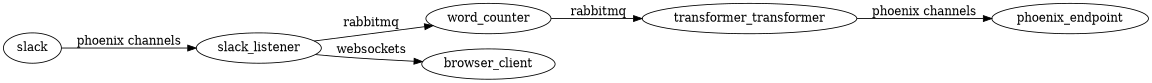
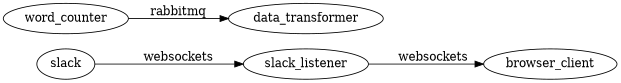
node "transformer_transformer": label "transformer_transformer" -> "data_transformer"
node "phoenix_endpoint": removed
edge "slack_listener" -> "word_counter": removed, label "rabbitmq"
edge "slack" -> "slack_listener": label "phoenix channels" -> "websockets"
